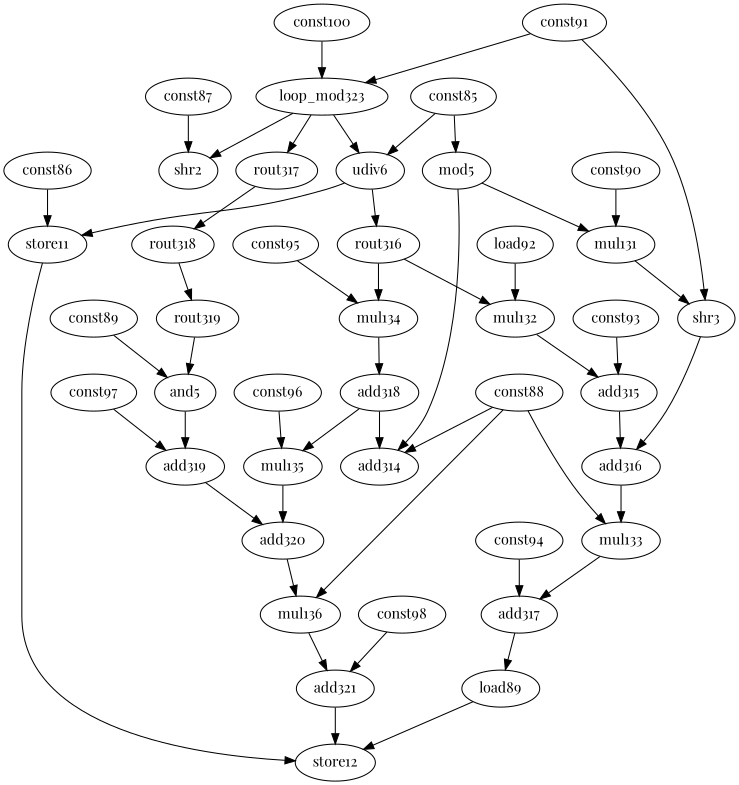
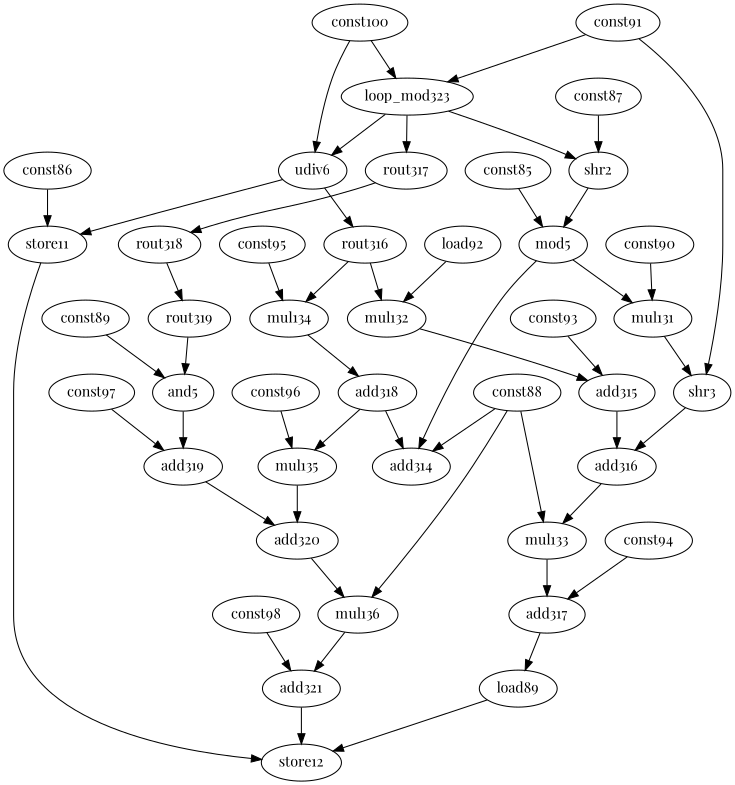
edge "const85" -> "udiv6": now "const100" -> "udiv6"
edge "shr2" -> "mod5": added
